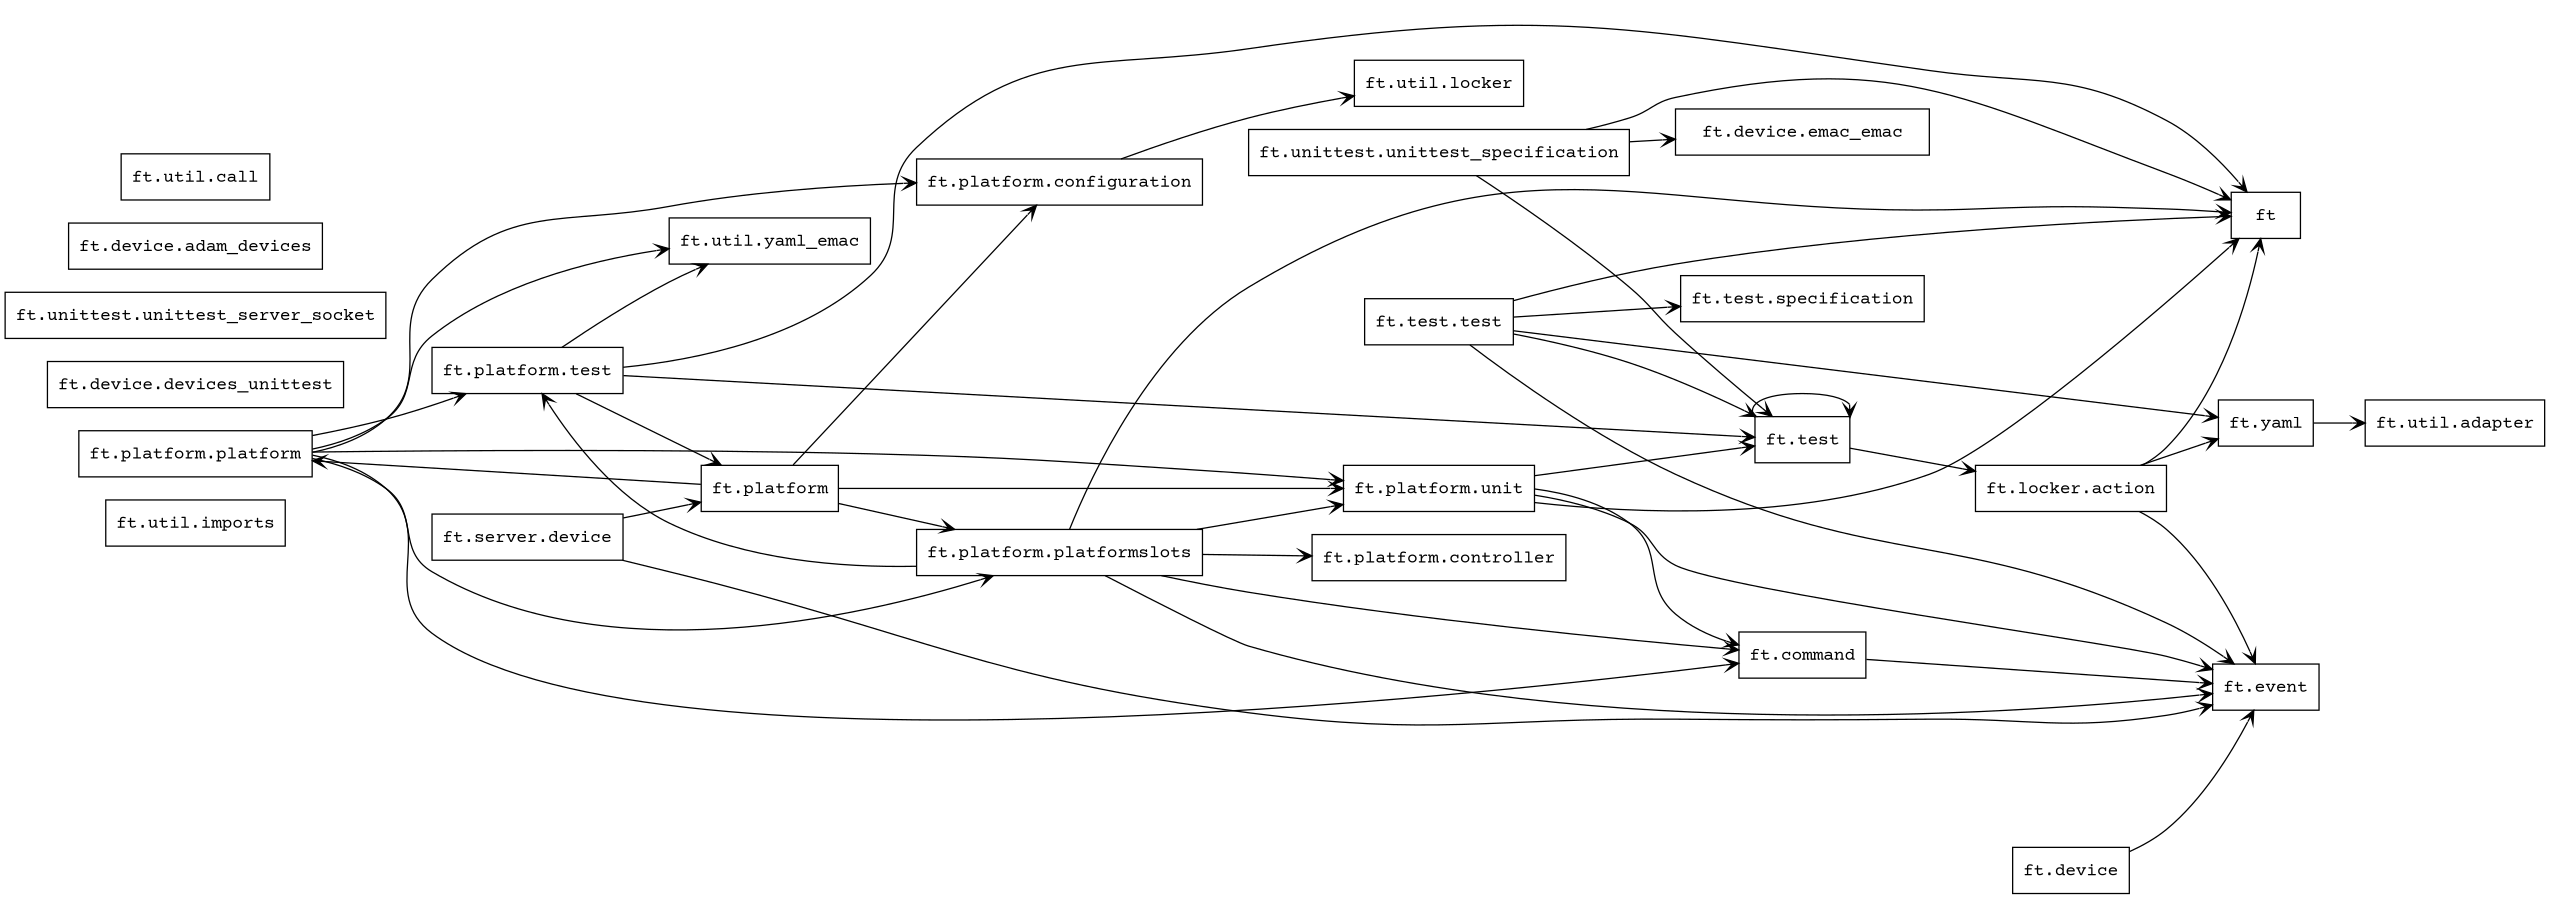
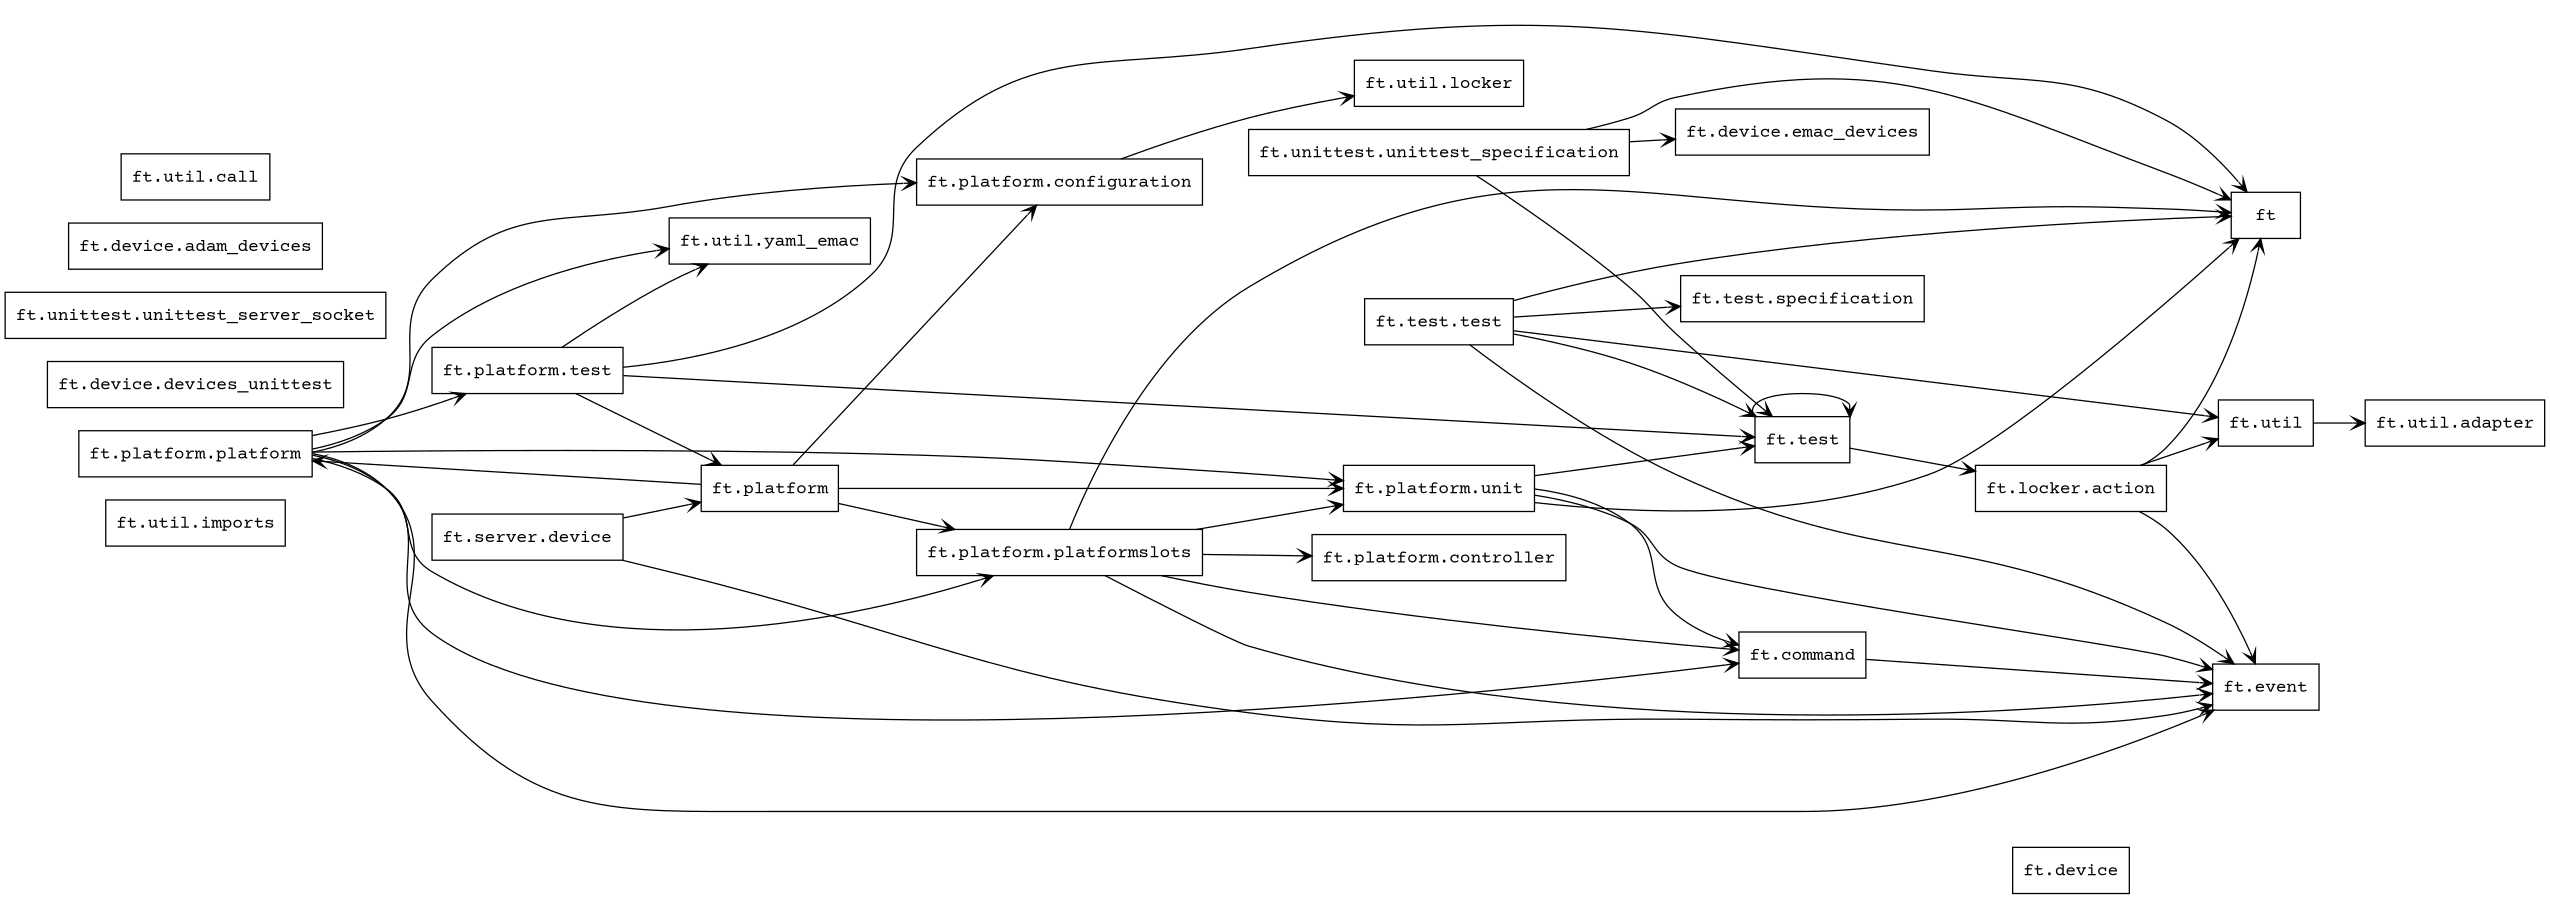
node "ft.device.emac_emac": label "ft.device.emac_emac" -> "ft.device.emac_devices"
node "ft.yaml": label "ft.yaml" -> "ft.util"
edge "ft.platform.platformslots" -> "ft.platform.test": removed
edge "ft.device" -> "ft.event": now "ft.platform.platform" -> "ft.event"
